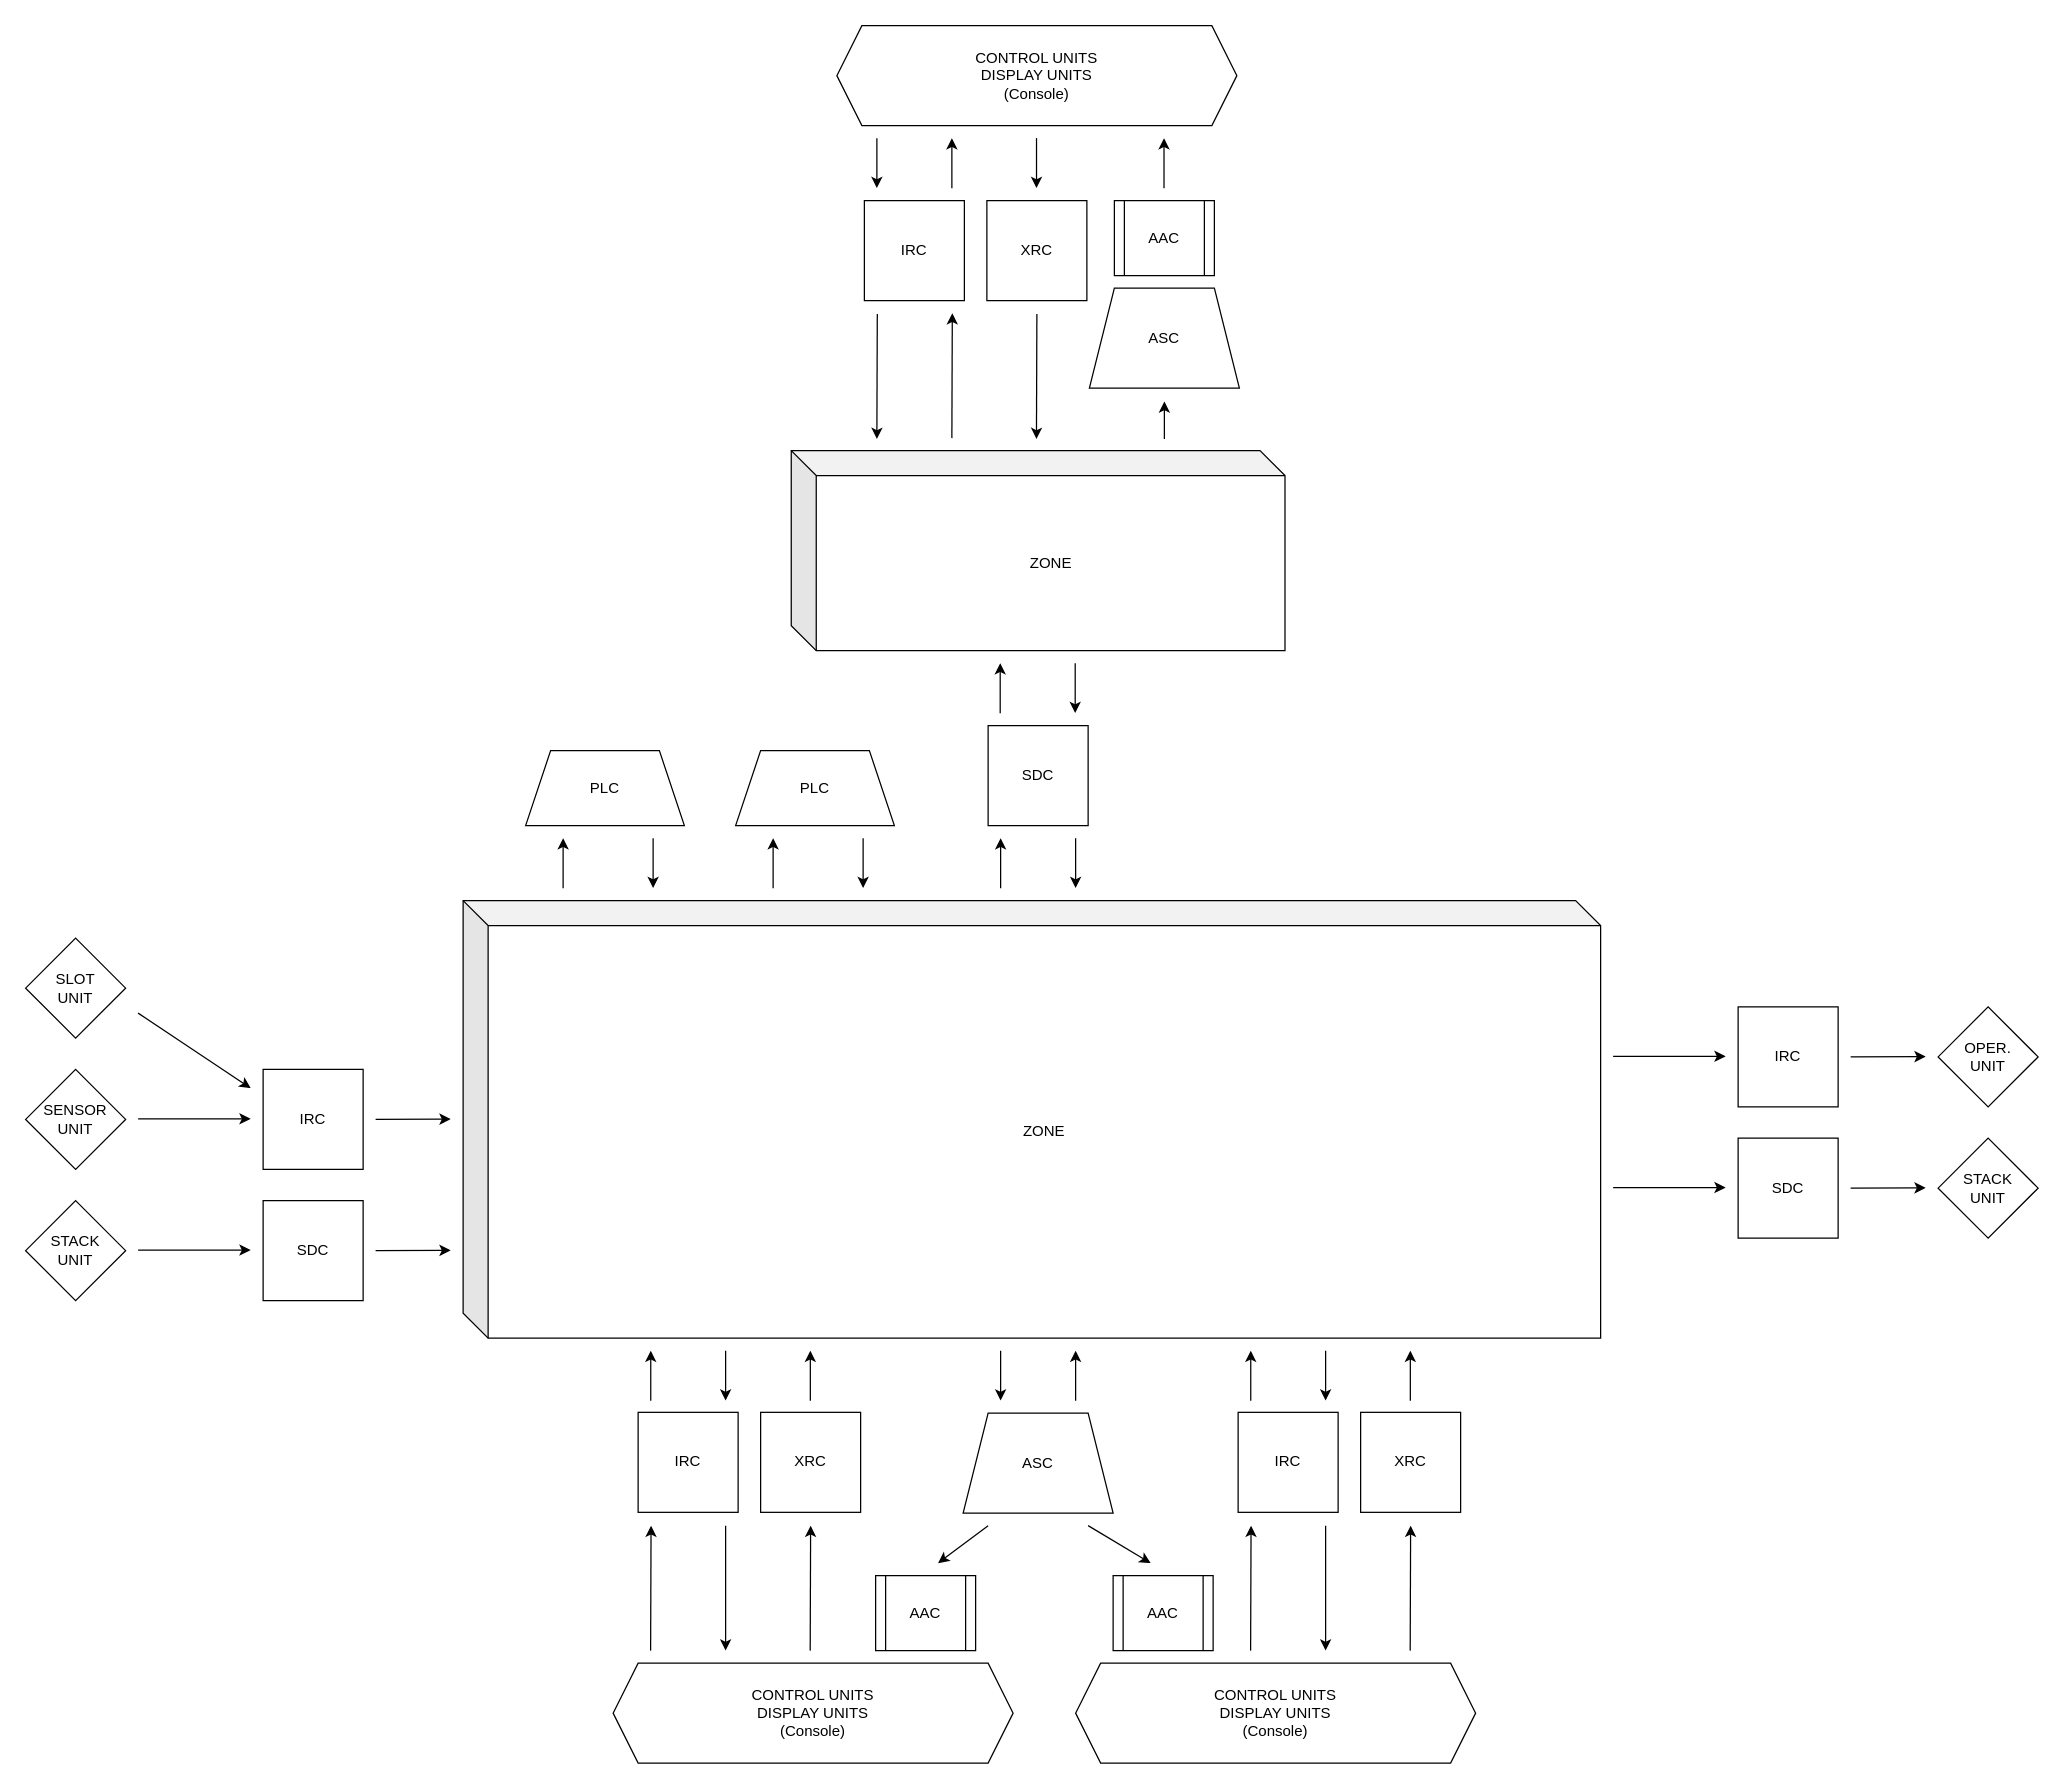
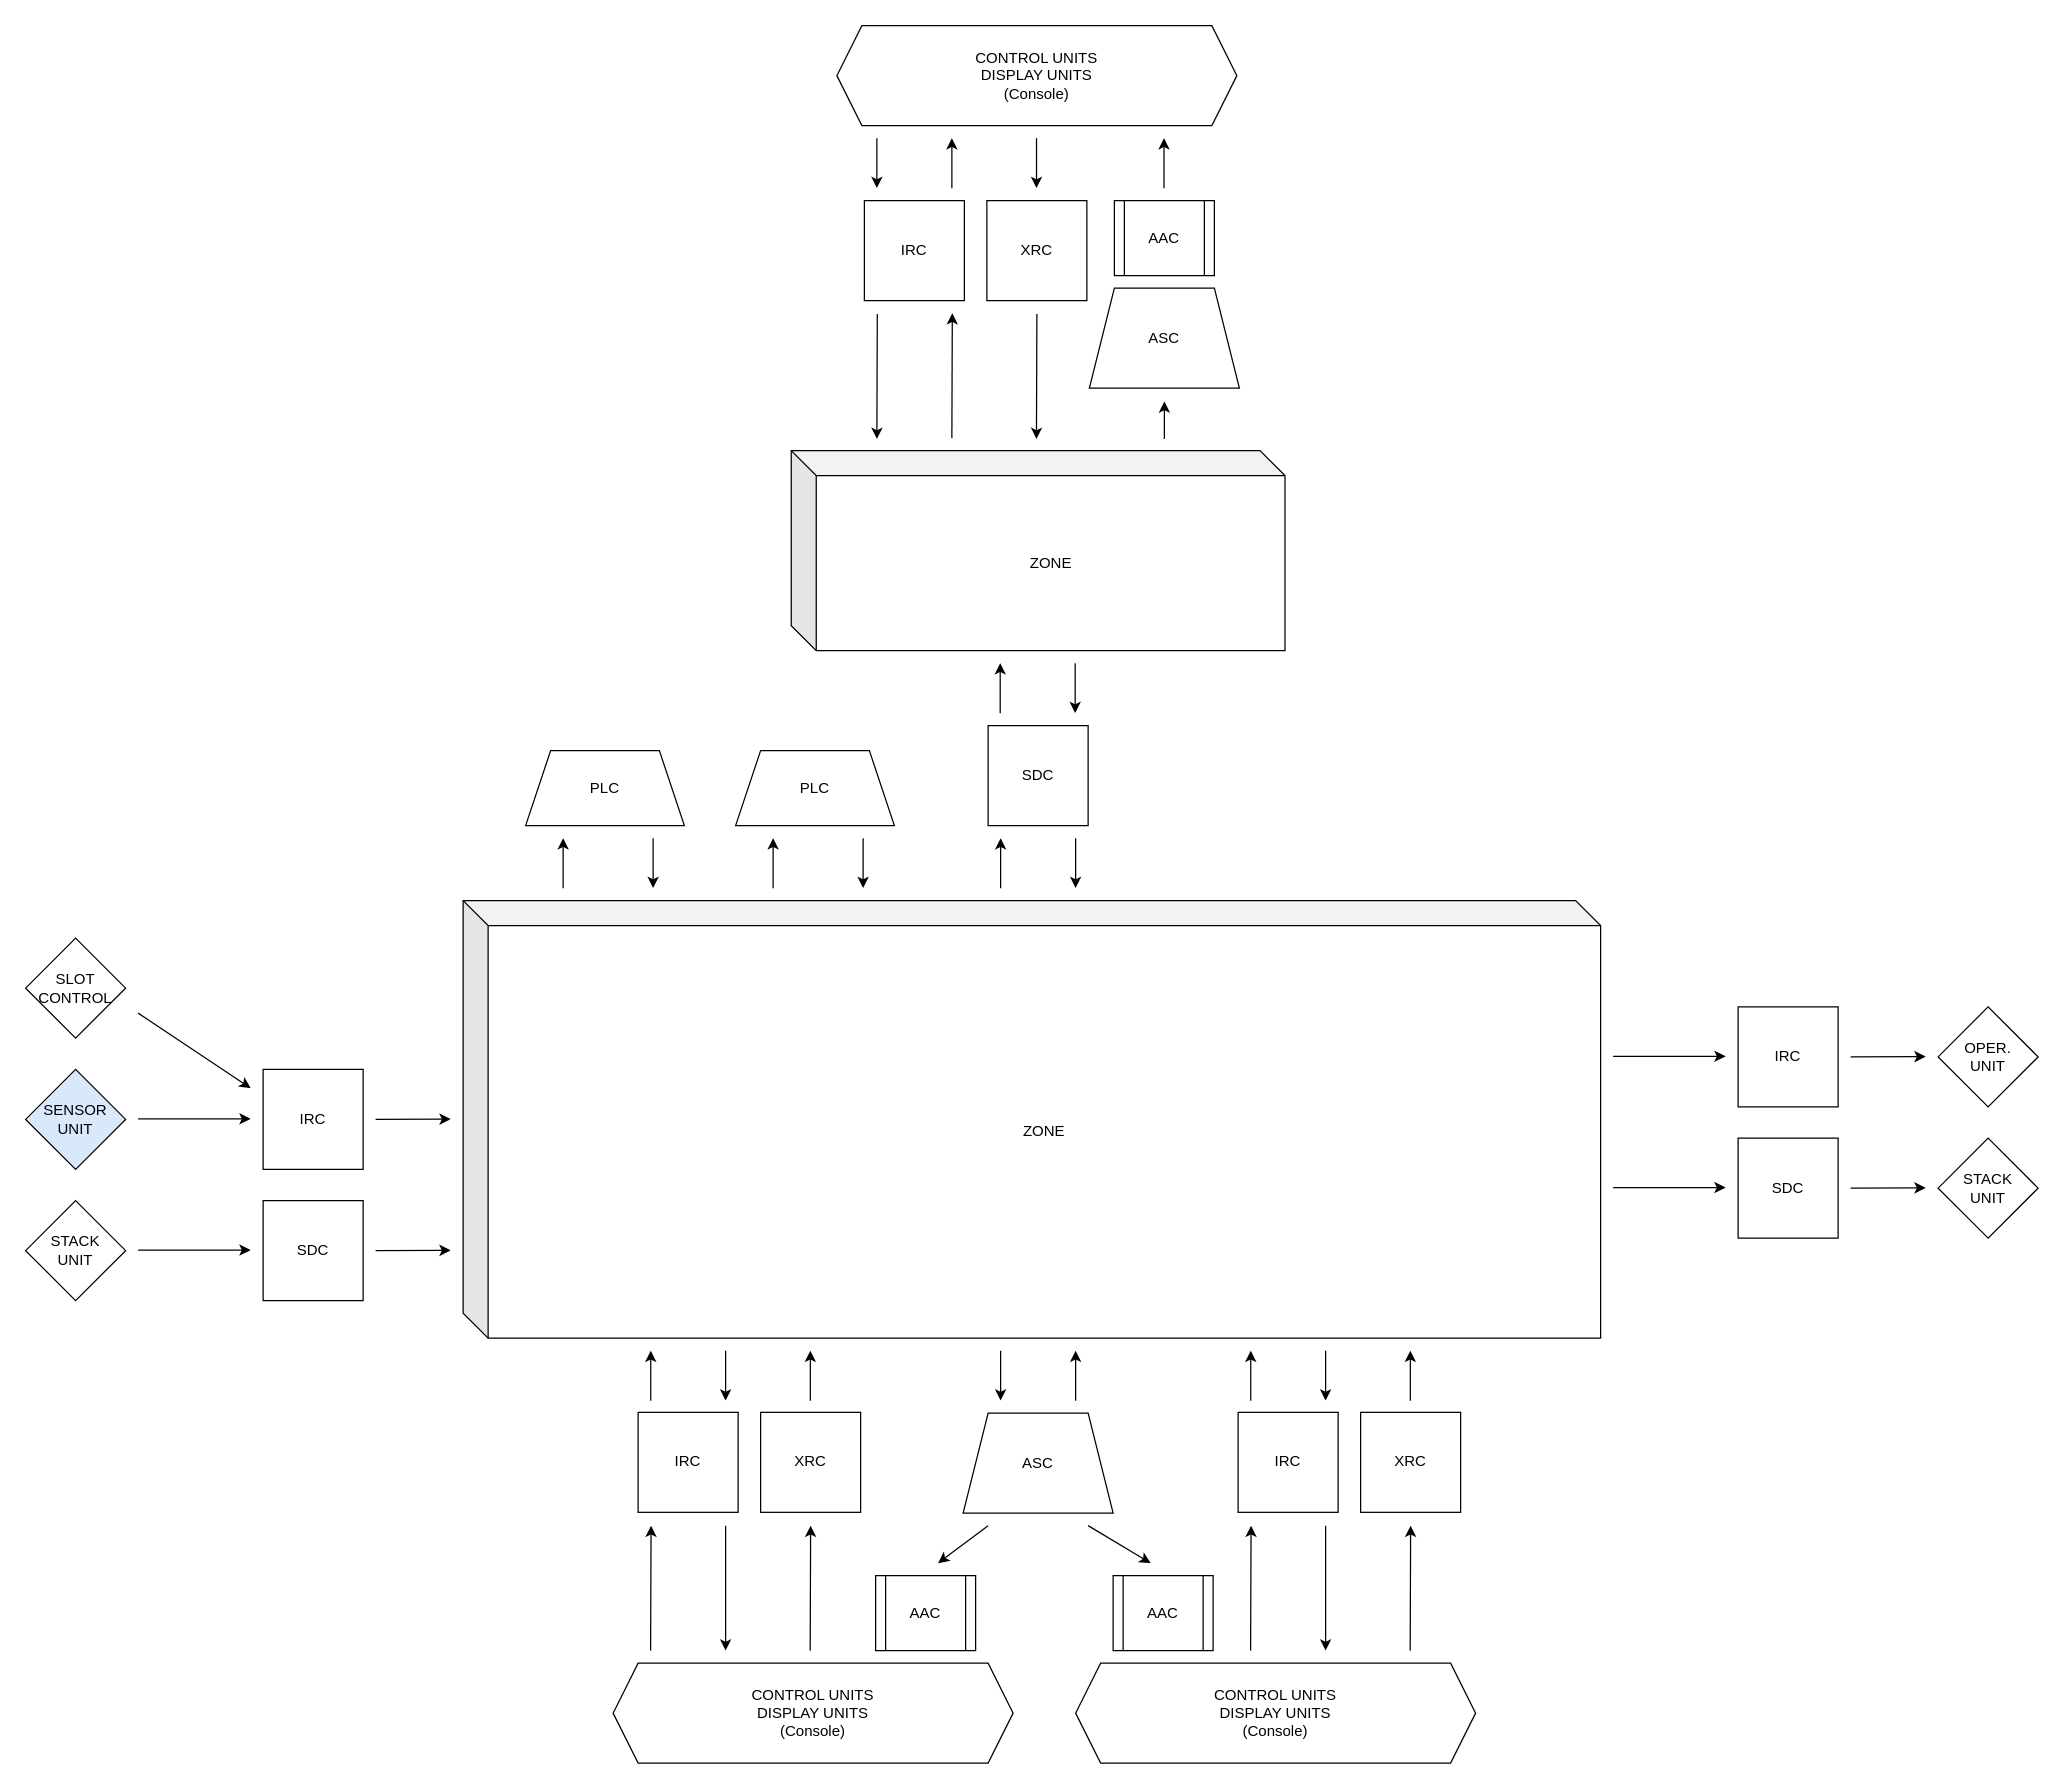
node "SLOT UNIT": label "SLOT UNIT" -> "SLOT CONTROL"
node "SENSOR UNIT": fillcolor #ffffff -> #dae8fc
